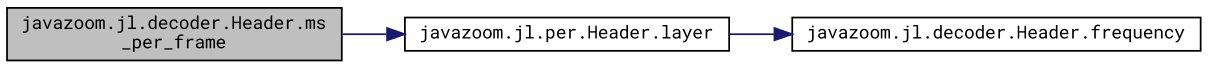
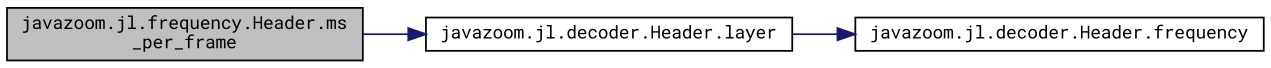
node "javazoom.jl.decoder.Header.ms _per_frame": label "javazoom.jl.decoder.Header.ms _per_frame" -> "javazoom.jl.frequency.Header.ms _per_frame"
node "javazoom.jl.per.Header.layer": label "javazoom.jl.per.Header.layer" -> "javazoom.jl.decoder.Header.layer"
